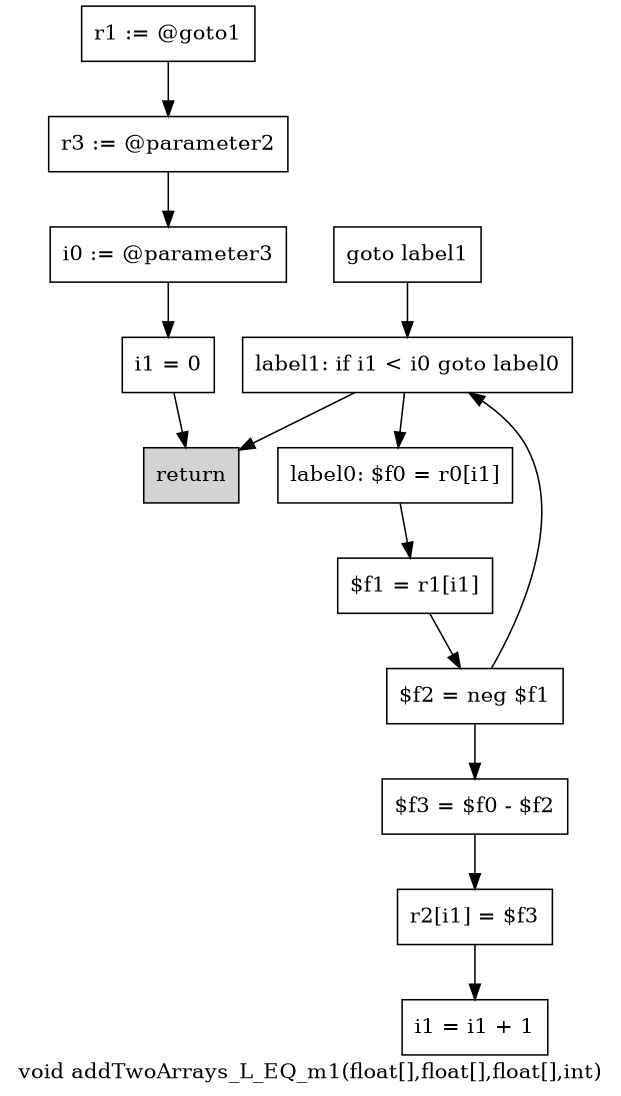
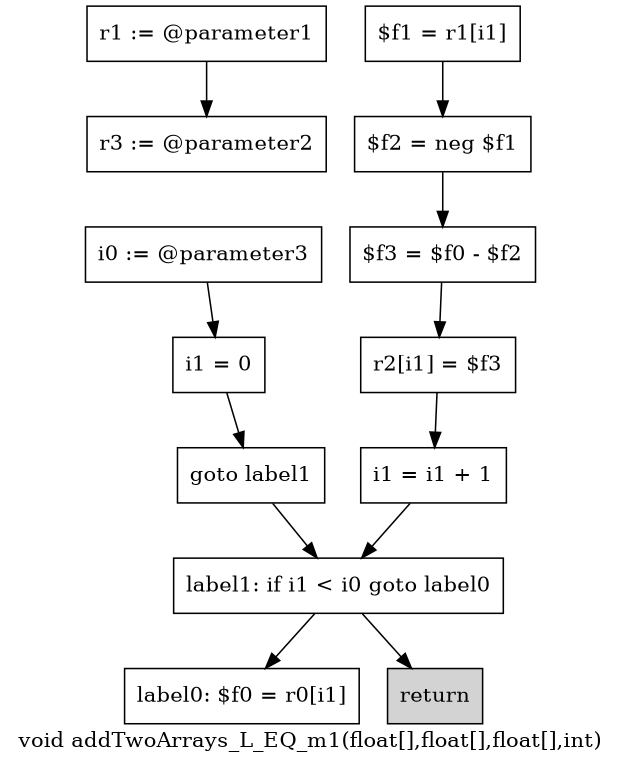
node "r1 := @goto1": label "r1 := @goto1" -> "r1 := @parameter1"
edge "r3 := @parameter2" -> "i0 := @parameter3": removed
edge "i1 = 0" -> "return": now "i1 = 0" -> "goto label1"
edge "label0: $f0 = r0[i1]" -> "$f1 = r1[i1]": removed
edge "$f2 = neg $f1" -> "label1: if i1 < i0 goto label0": now "i1 = i1 + 1" -> "label1: if i1 < i0 goto label0"
